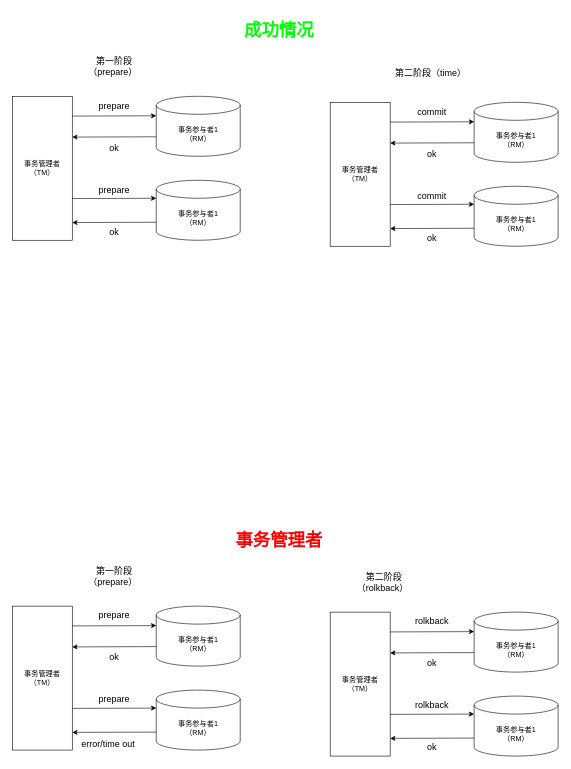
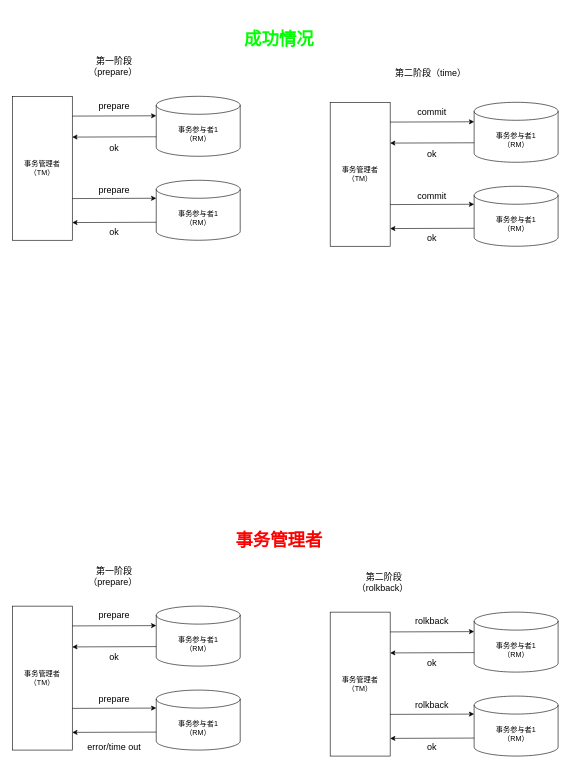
node "成功情况": moved (279, 30) -> (279, 39)
node "error/time out": moved (108, 744) -> (114, 747)
